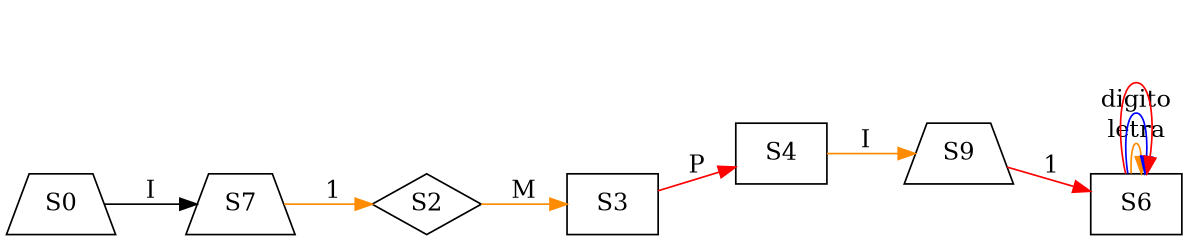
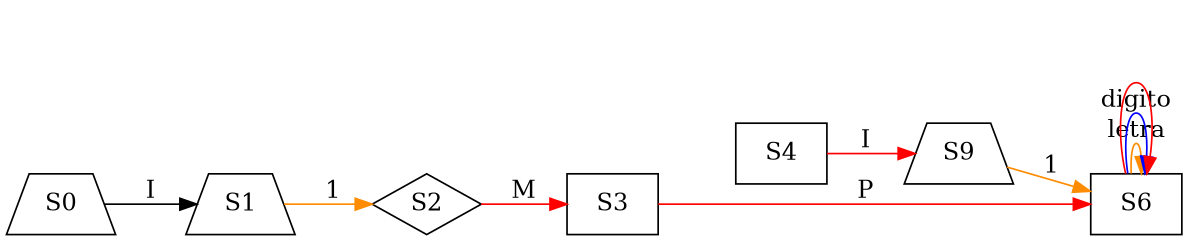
edge "S4" -> "S9": color darkorange -> red
edge "S9" -> "S6": color red -> darkorange
edge "S3" -> "S4": now "S3" -> "S6"
node "S7": label "S7" -> "S1"
edge "S2" -> "S3": color darkorange -> red
